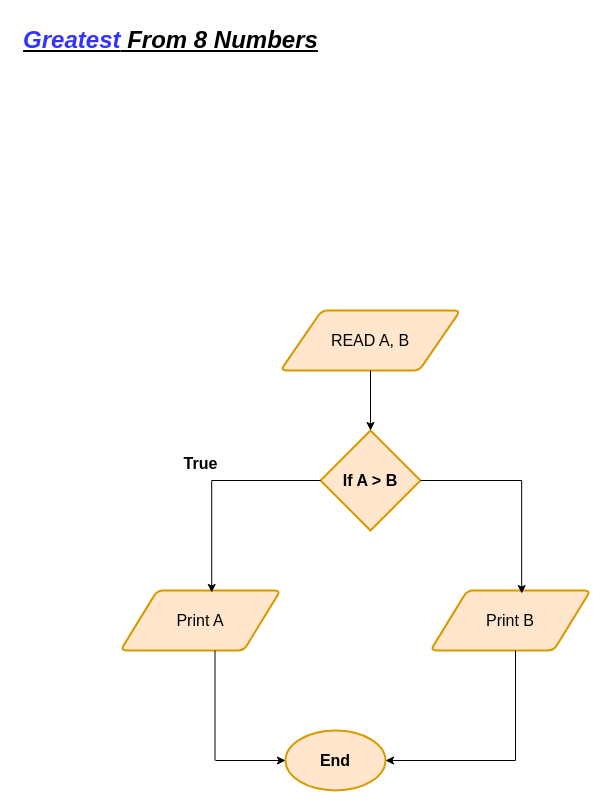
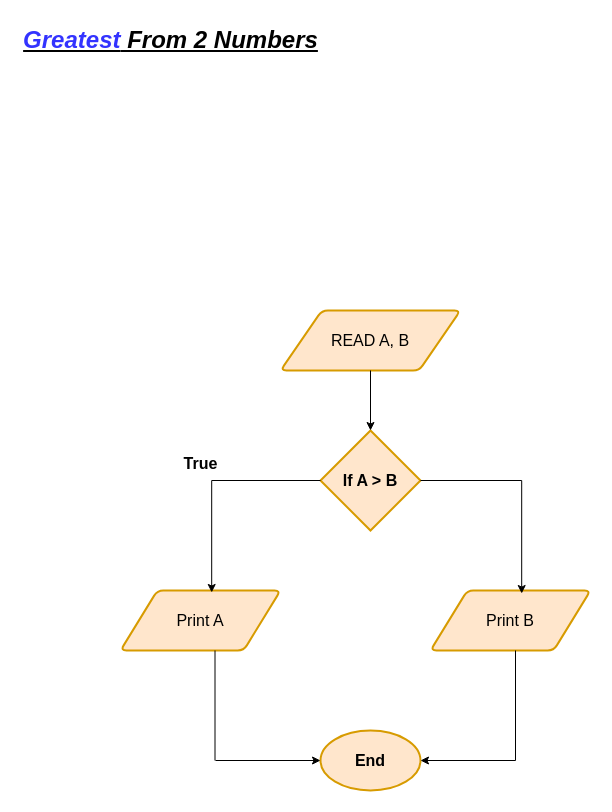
node "Greatest From 8 Numbers": label "Greatest From 8 Numbers" -> "Greatest From 2 Numbers"
node "End": moved (336, 761) -> (371, 761)
